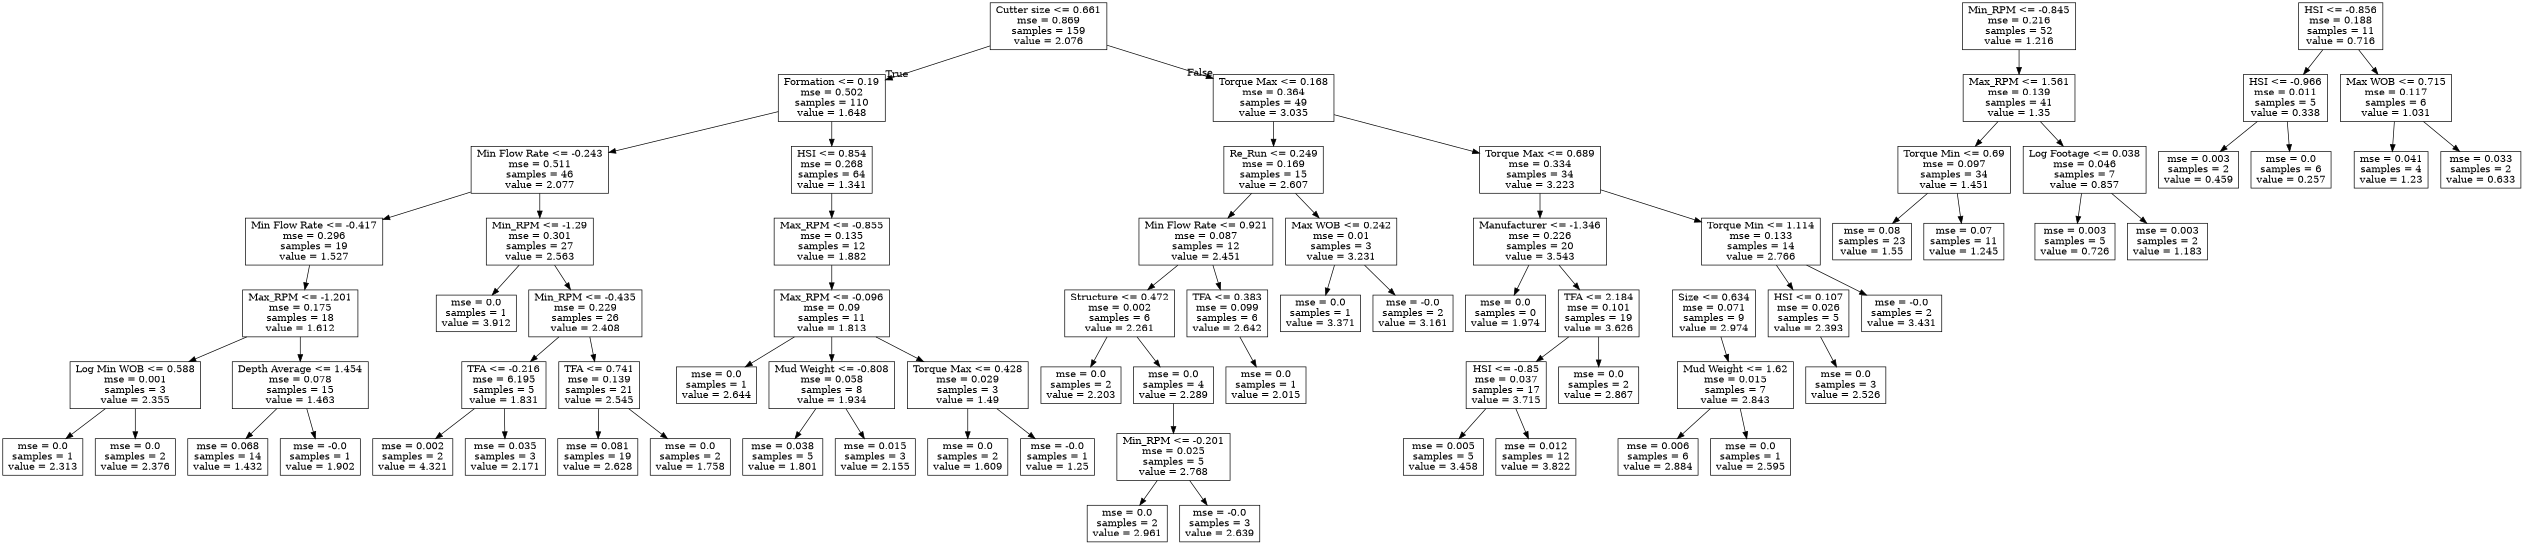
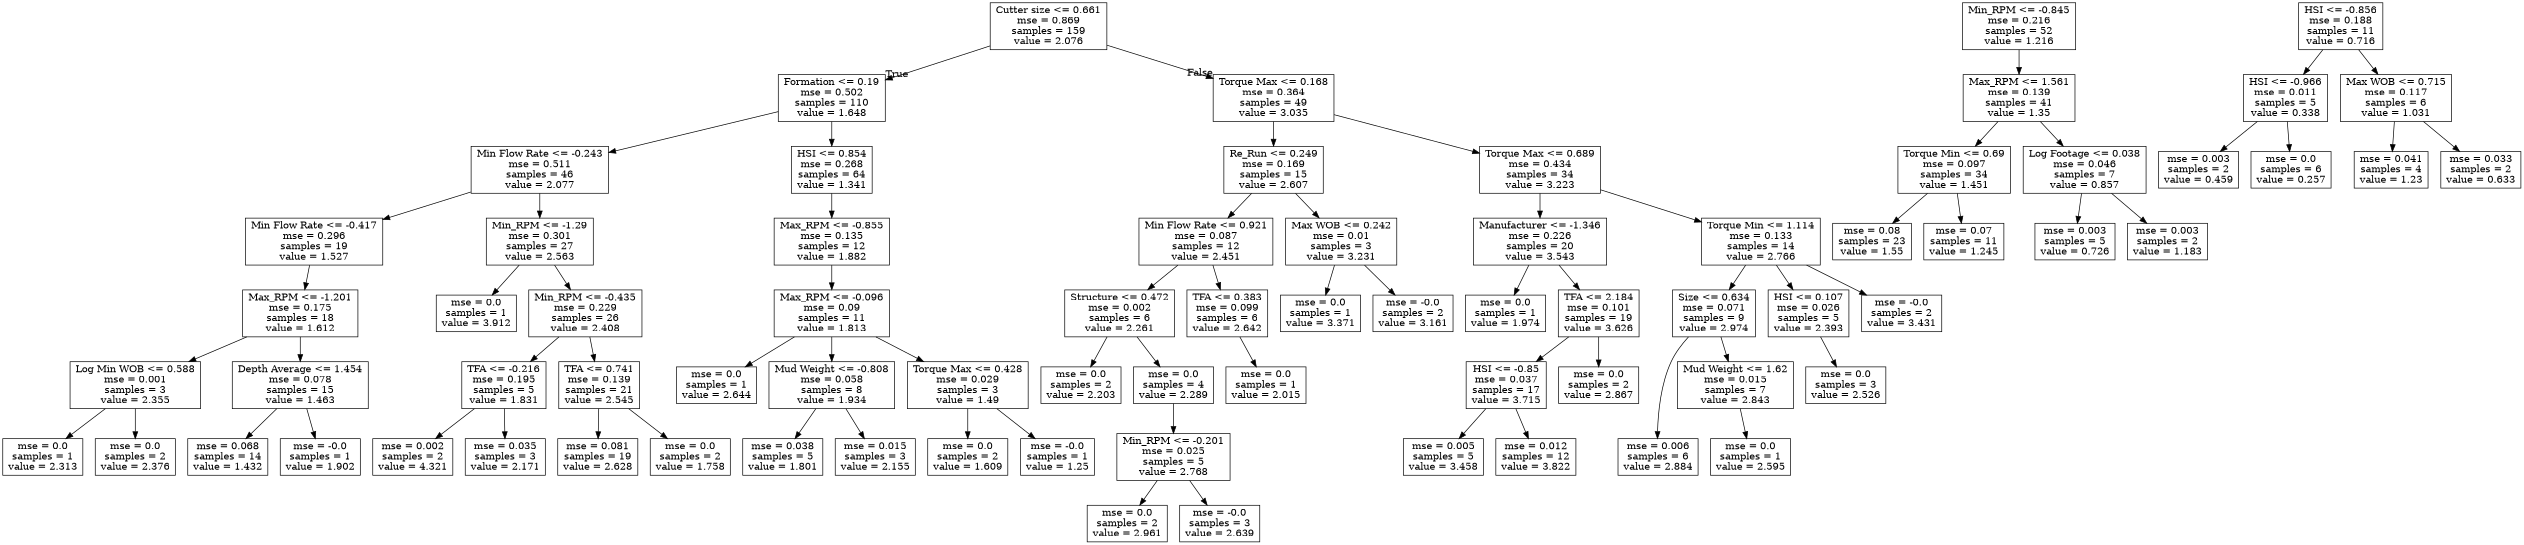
node "Torque Max <= 0.689 mse = 0.334 samples = 34 value = 3.223": label "Torque Max <= 0.689 mse = 0.334 samples = 34 value = 3.223" -> "Torque Max <= 0.689 mse = 0.434 samples = 34 value = 3.223"
edge "Torque Min <= 1.114 mse = 0.133 samples = 14 value = 2.766" -> "Size <= 0.634 mse = 0.071 samples = 9 value = 2.974": added
node "mse = 0.0 samples = 0 value = 1.974": label "mse = 0.0 samples = 0 value = 1.974" -> "mse = 0.0 samples = 1 value = 1.974"
node "TFA <= -0.216 mse = 6.195 samples = 5 value = 1.831": label "TFA <= -0.216 mse = 6.195 samples = 5 value = 1.831" -> "TFA <= -0.216 mse = 0.195 samples = 5 value = 1.831"
edge "Mud Weight <= 1.62 mse = 0.015 samples = 7 value = 2.843" -> "mse = 0.006 samples = 6 value = 2.884": now "Size <= 0.634 mse = 0.071 samples = 9 value = 2.974" -> "mse = 0.006 samples = 6 value = 2.884"
